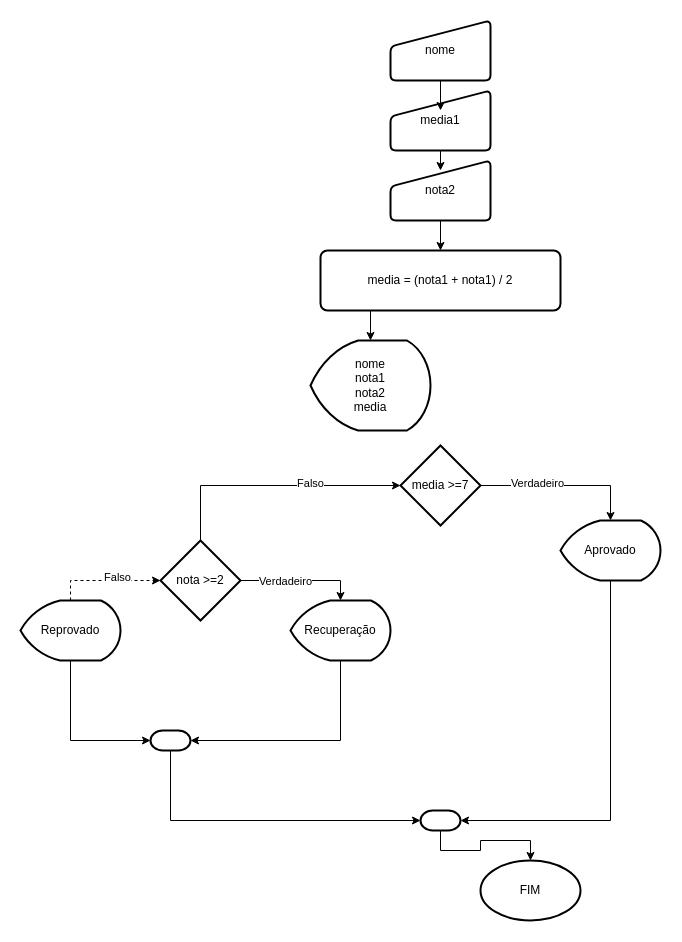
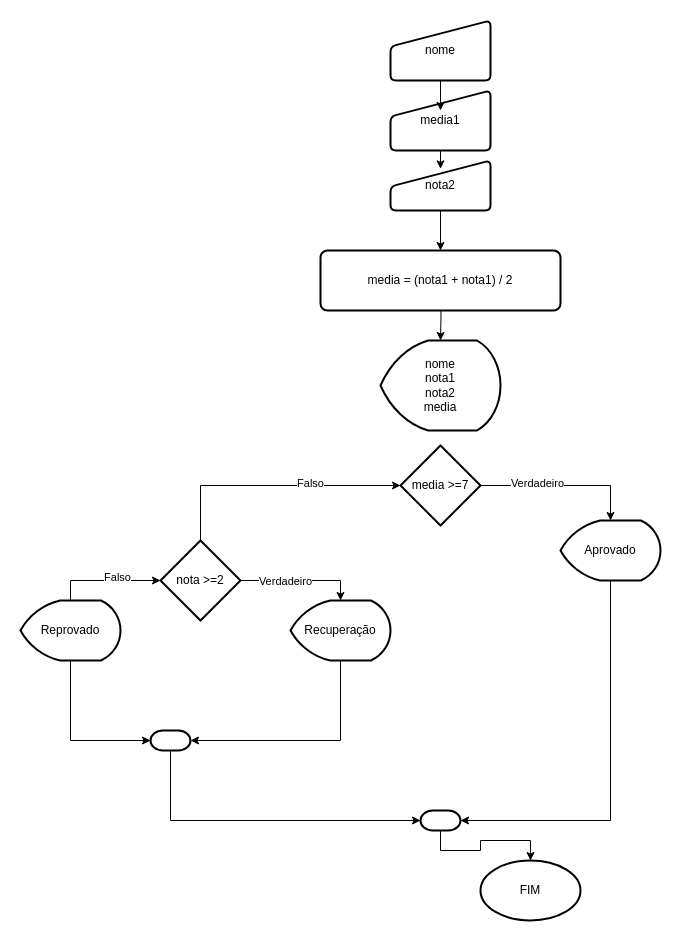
node "nota2": size 100x60 -> 100x50
node "nome nota1 nota2 media": moved (371, 386) -> (441, 386)
edge "Reprovado" -> "nota >=2": style dashed -> solid
